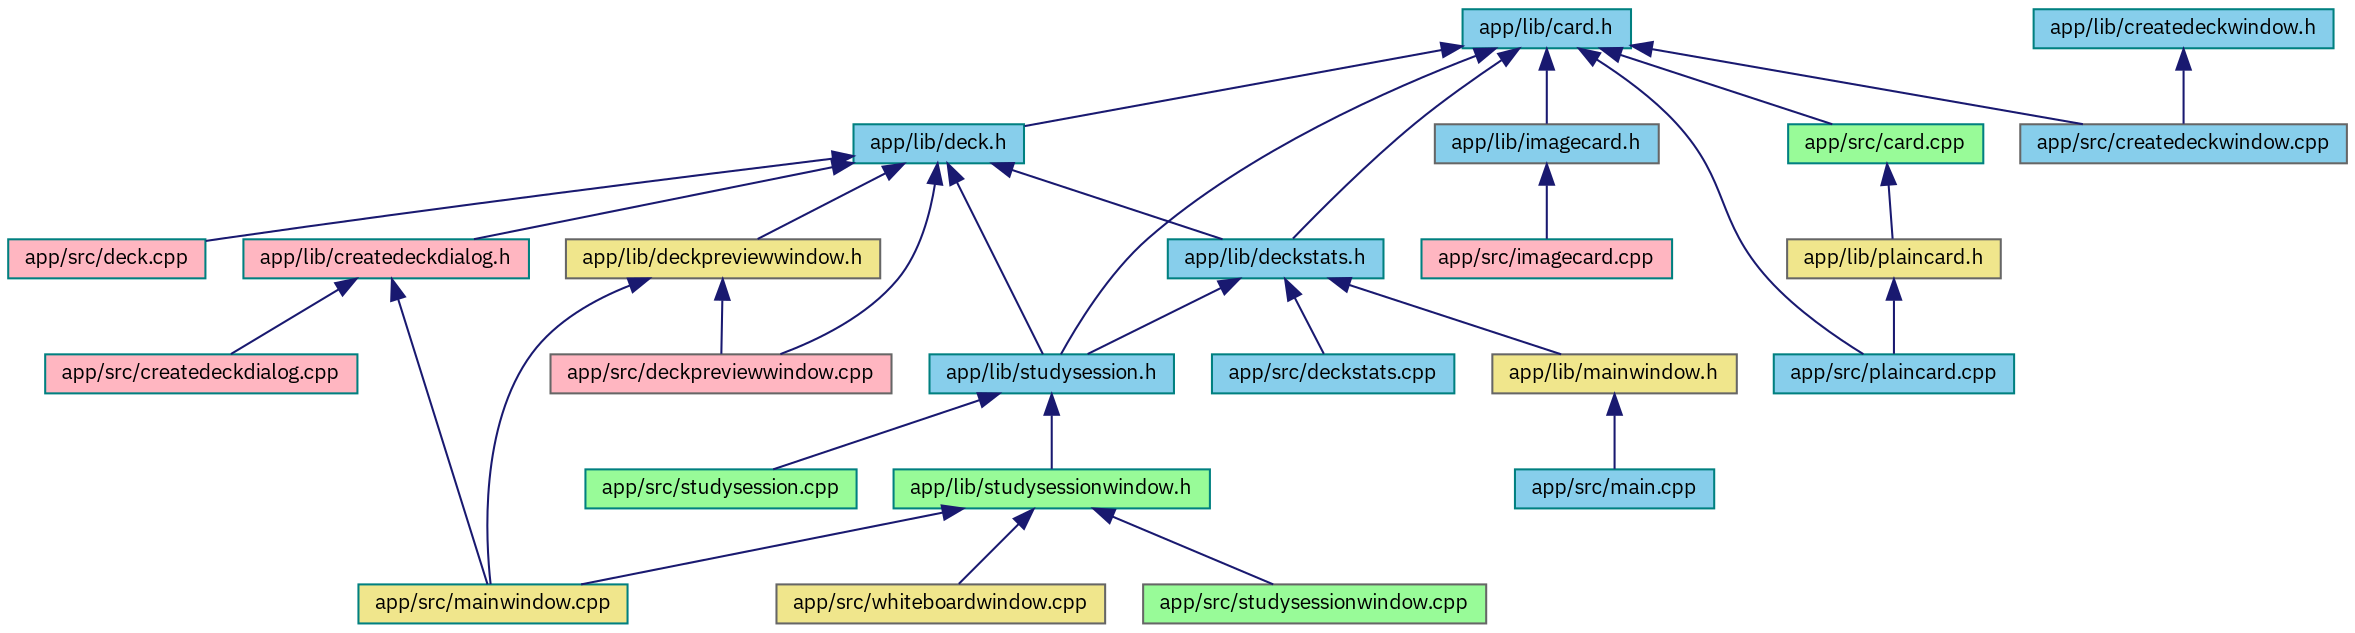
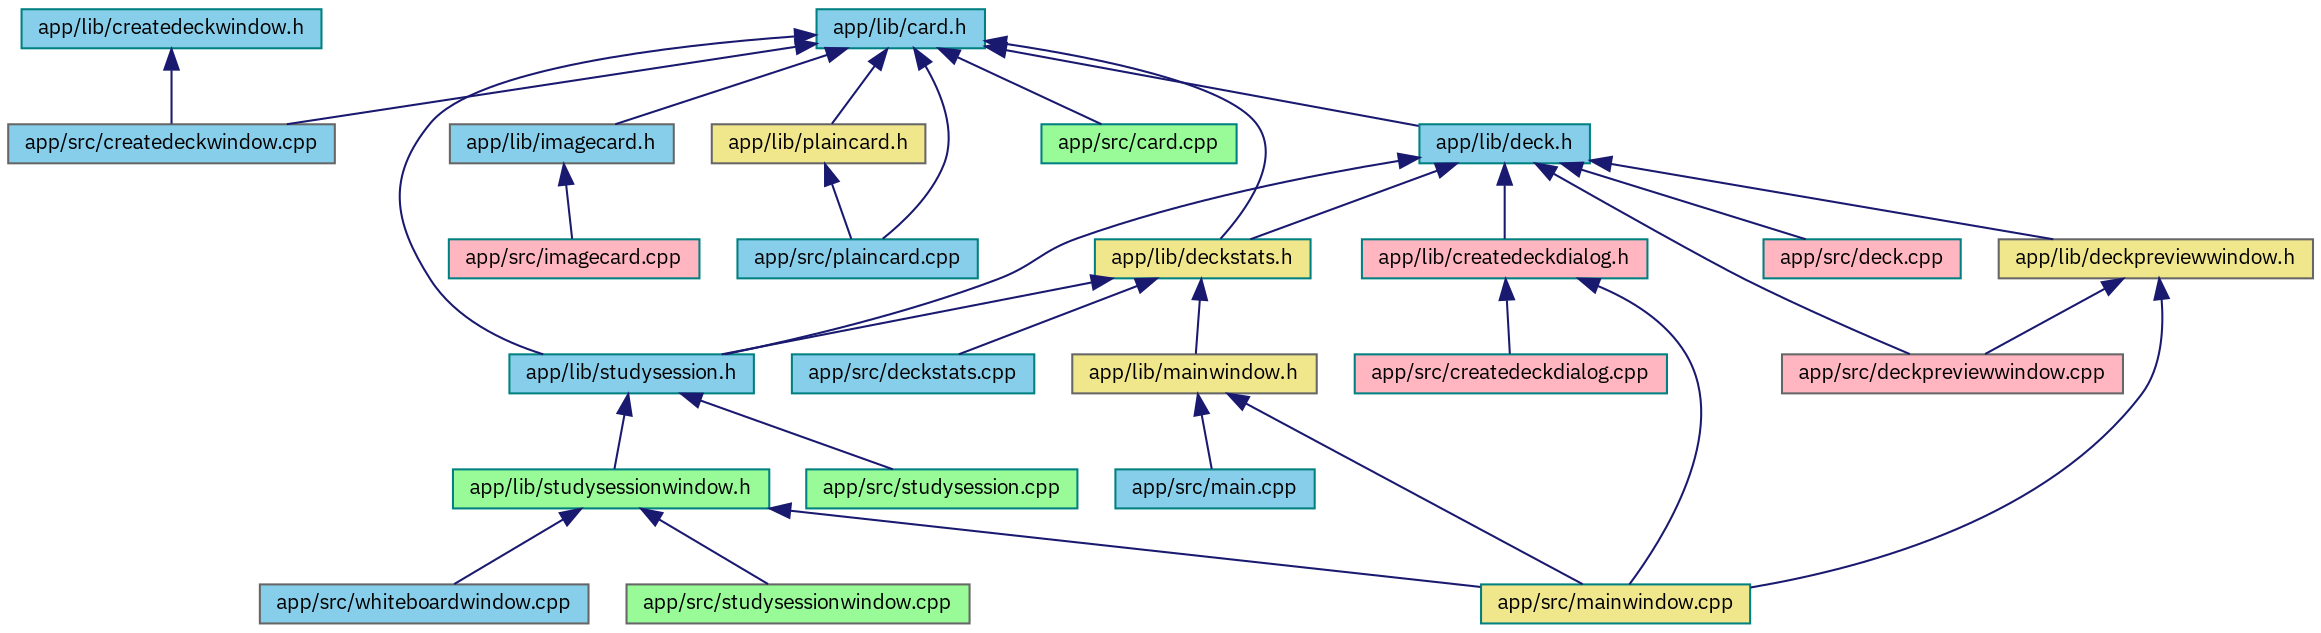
edge "app/lib/plaincard.h" -> "app/src/card.cpp": now "app/lib/plaincard.h" -> "app/lib/card.h"
node "app/lib/deckstats.h": fillcolor skyblue -> khaki
edge "app/src/mainwindow.cpp" -> "app/lib/mainwindow.h": added
node "app/src/whiteboardwindow.cpp": fillcolor khaki -> skyblue
